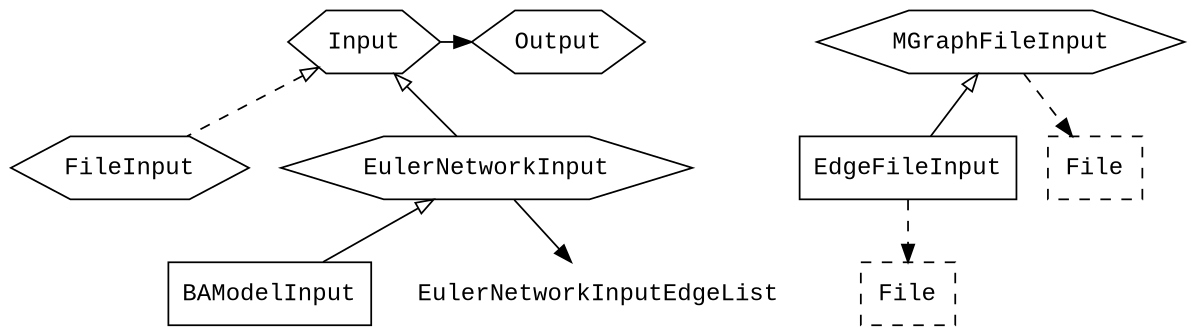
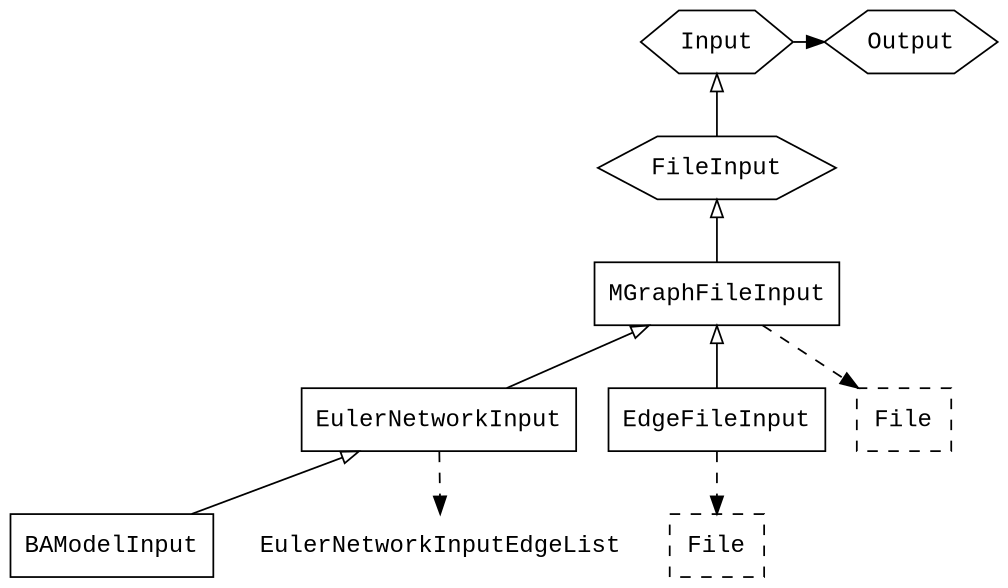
node "MGraphFileInput": shape hexagon -> box
edge "FileInput" -> "Input": style dashed -> solid
edge "EulerNetworkInput" -> "Input": now "EulerNetworkInput" -> "MGraphFileInput"
node "EulerNetworkInput": shape hexagon -> box
edge "EulerNetworkInput" -> "EulerNetworkInputEdgeList": style solid -> dashed
edge "MGraphFileInput" -> "FileInput": added
